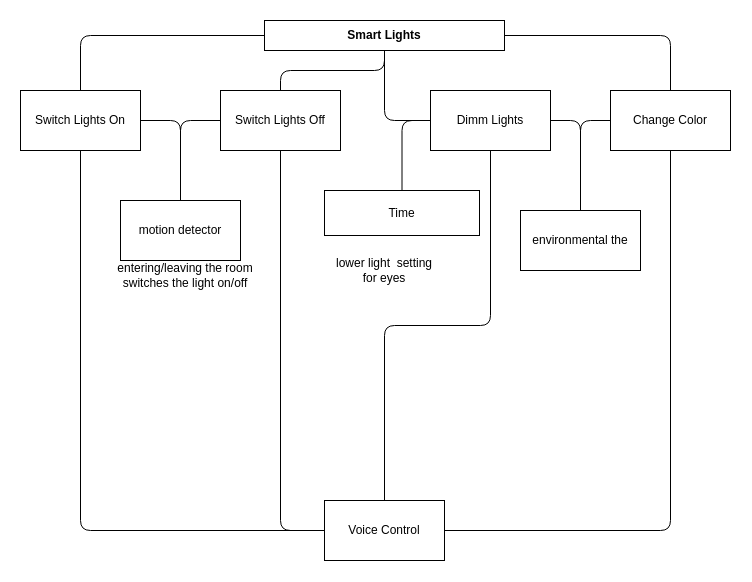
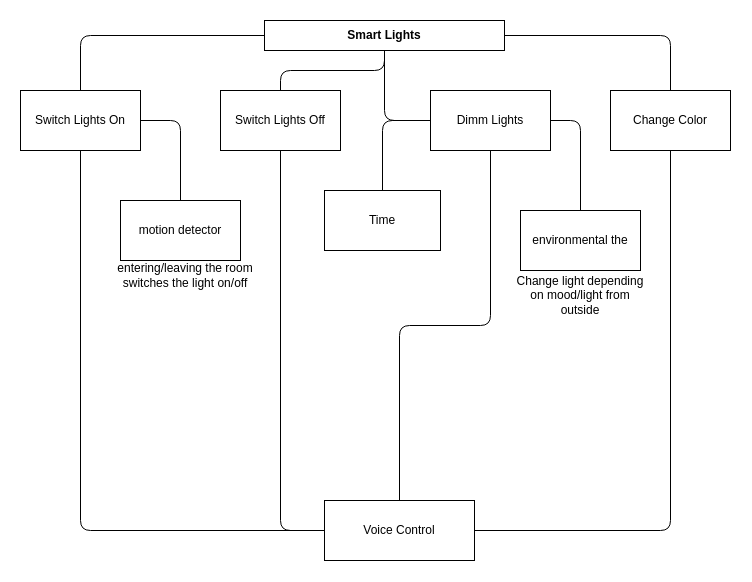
edge "Change Color" -- "environmental the": removed
edge "Switch Lights Off" -- "motion detector": removed
node "Time": size 155x45 -> 116x60
node "lower light setting for eyes": removed
node "Change light depending on mood/light from outside": added
node "Voice Control": size 120x60 -> 150x60
